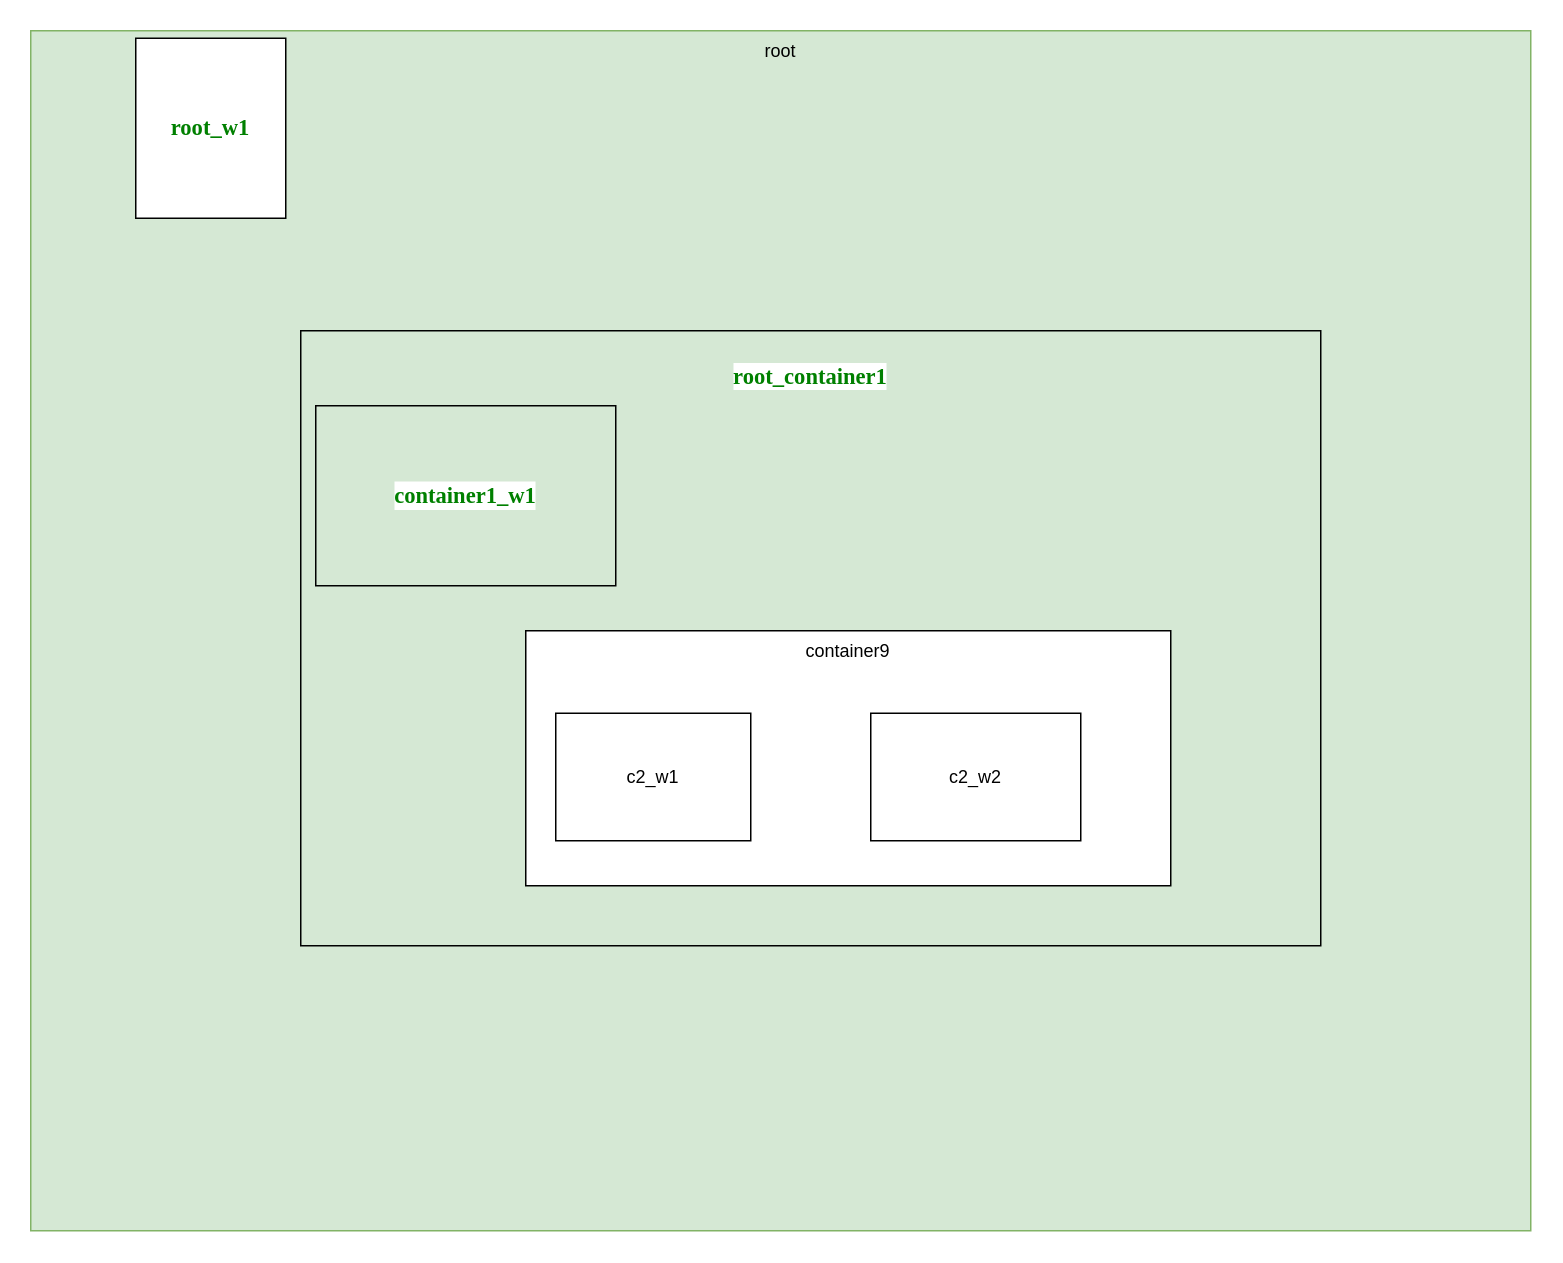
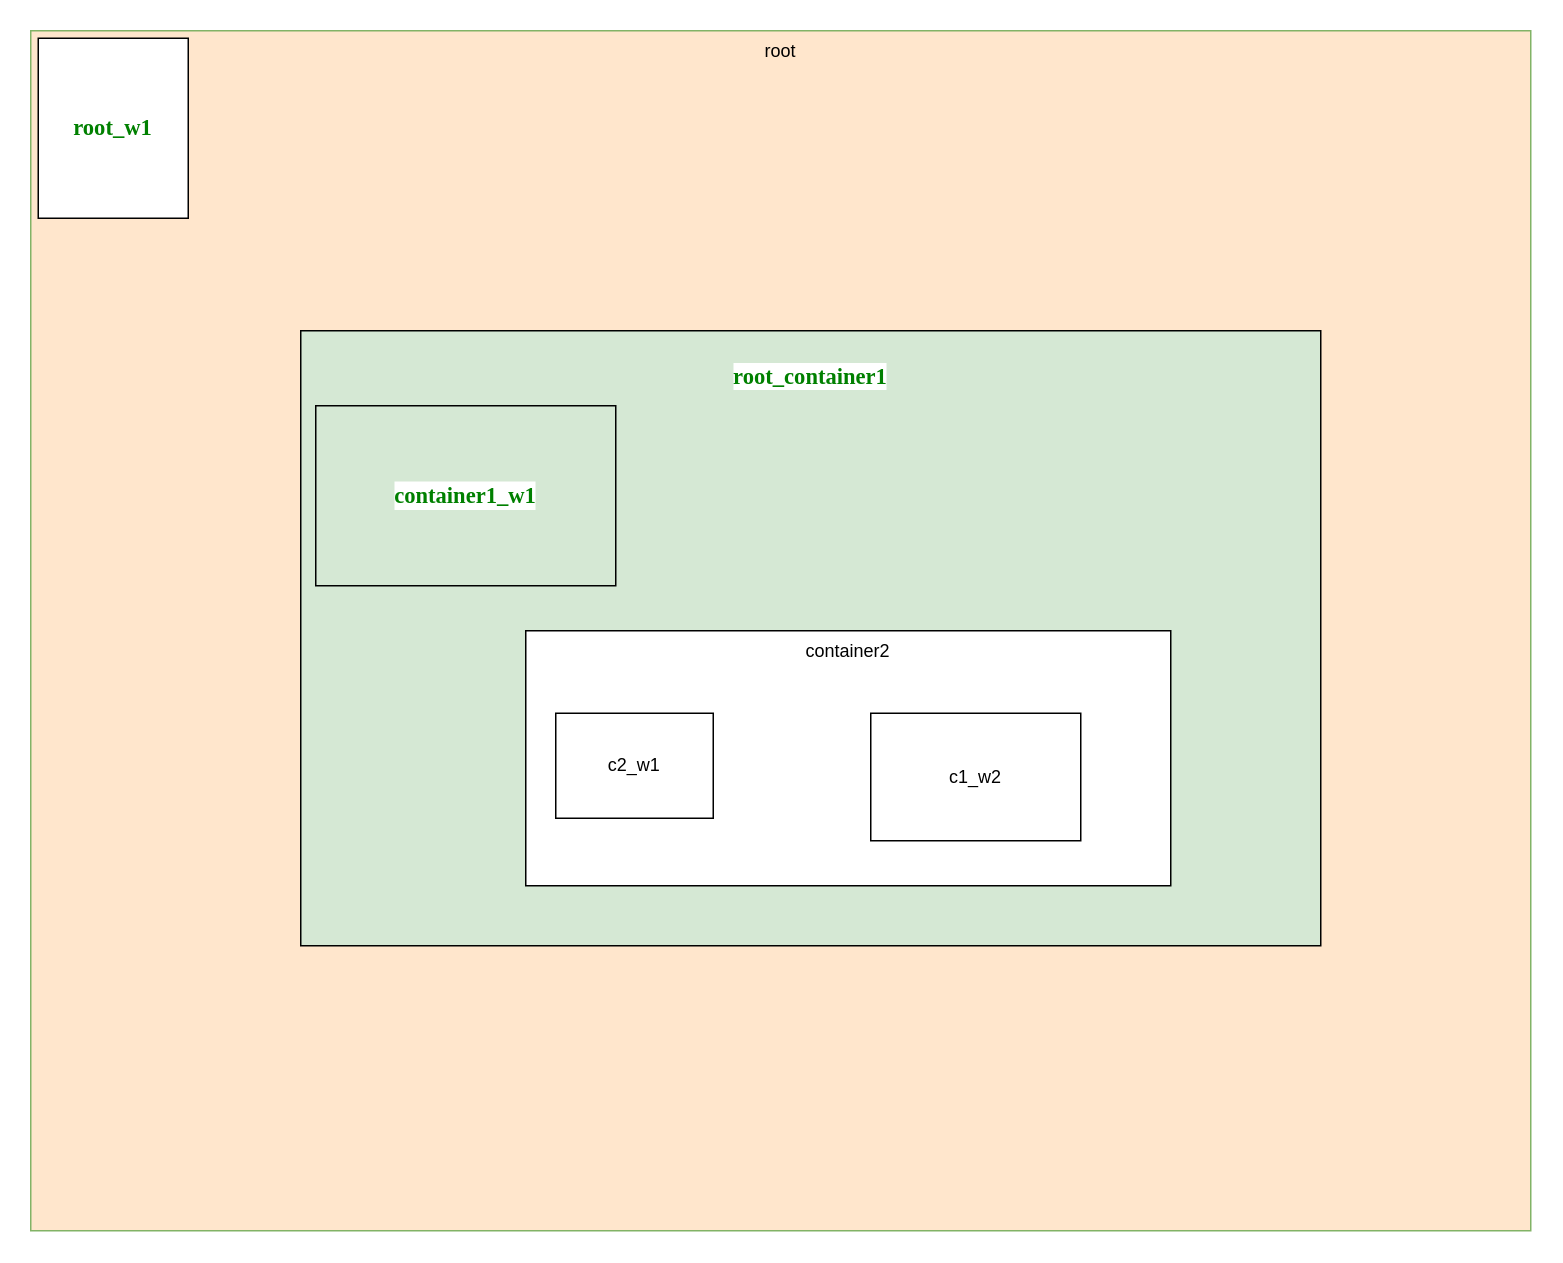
node "root": fillcolor #d5e8d4 -> #ffe6cc
node "root_w1": moved (211, 128) -> (113, 128)
node "container9": label "container9" -> "container2"
node "c2_w1": size 195x128 -> 158x105
node "c2_w2": label "c2_w2" -> "c1_w2"
